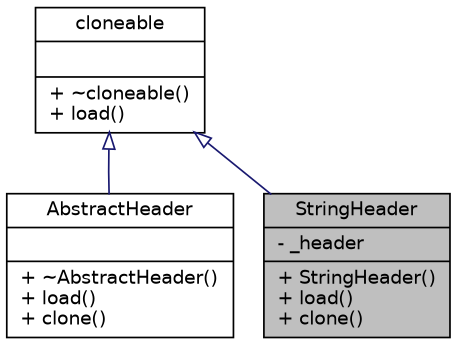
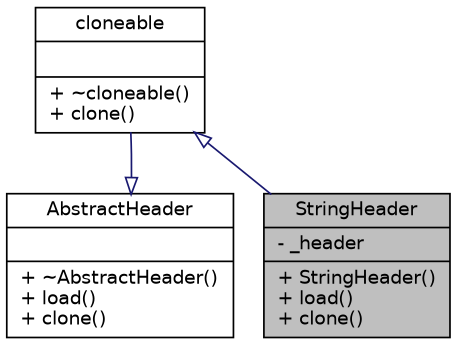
node "cloneable": text "+ load()" -> "+ clone()"
edge "AbstractHeader" -> "cloneable": reversed
